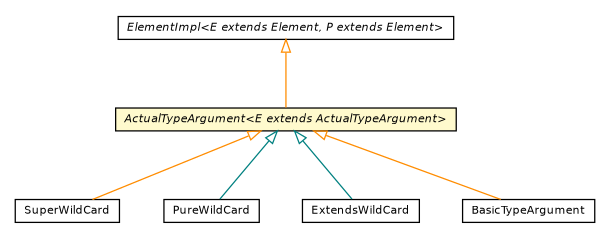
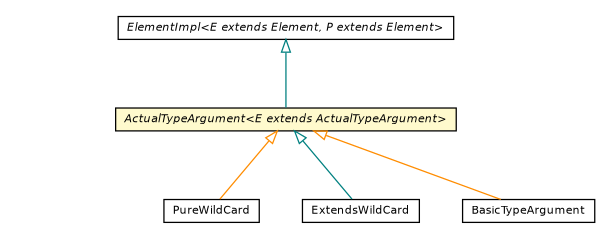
edge "ActualTypeArgument<E extends ActualTypeArgument>" -> "ElementImpl<E extends Element, P extends Element>": color darkorange -> teal
edge "PureWildCard" -> "ActualTypeArgument<E extends ActualTypeArgument>": color teal -> darkorange
node "SuperWildCard": removed
